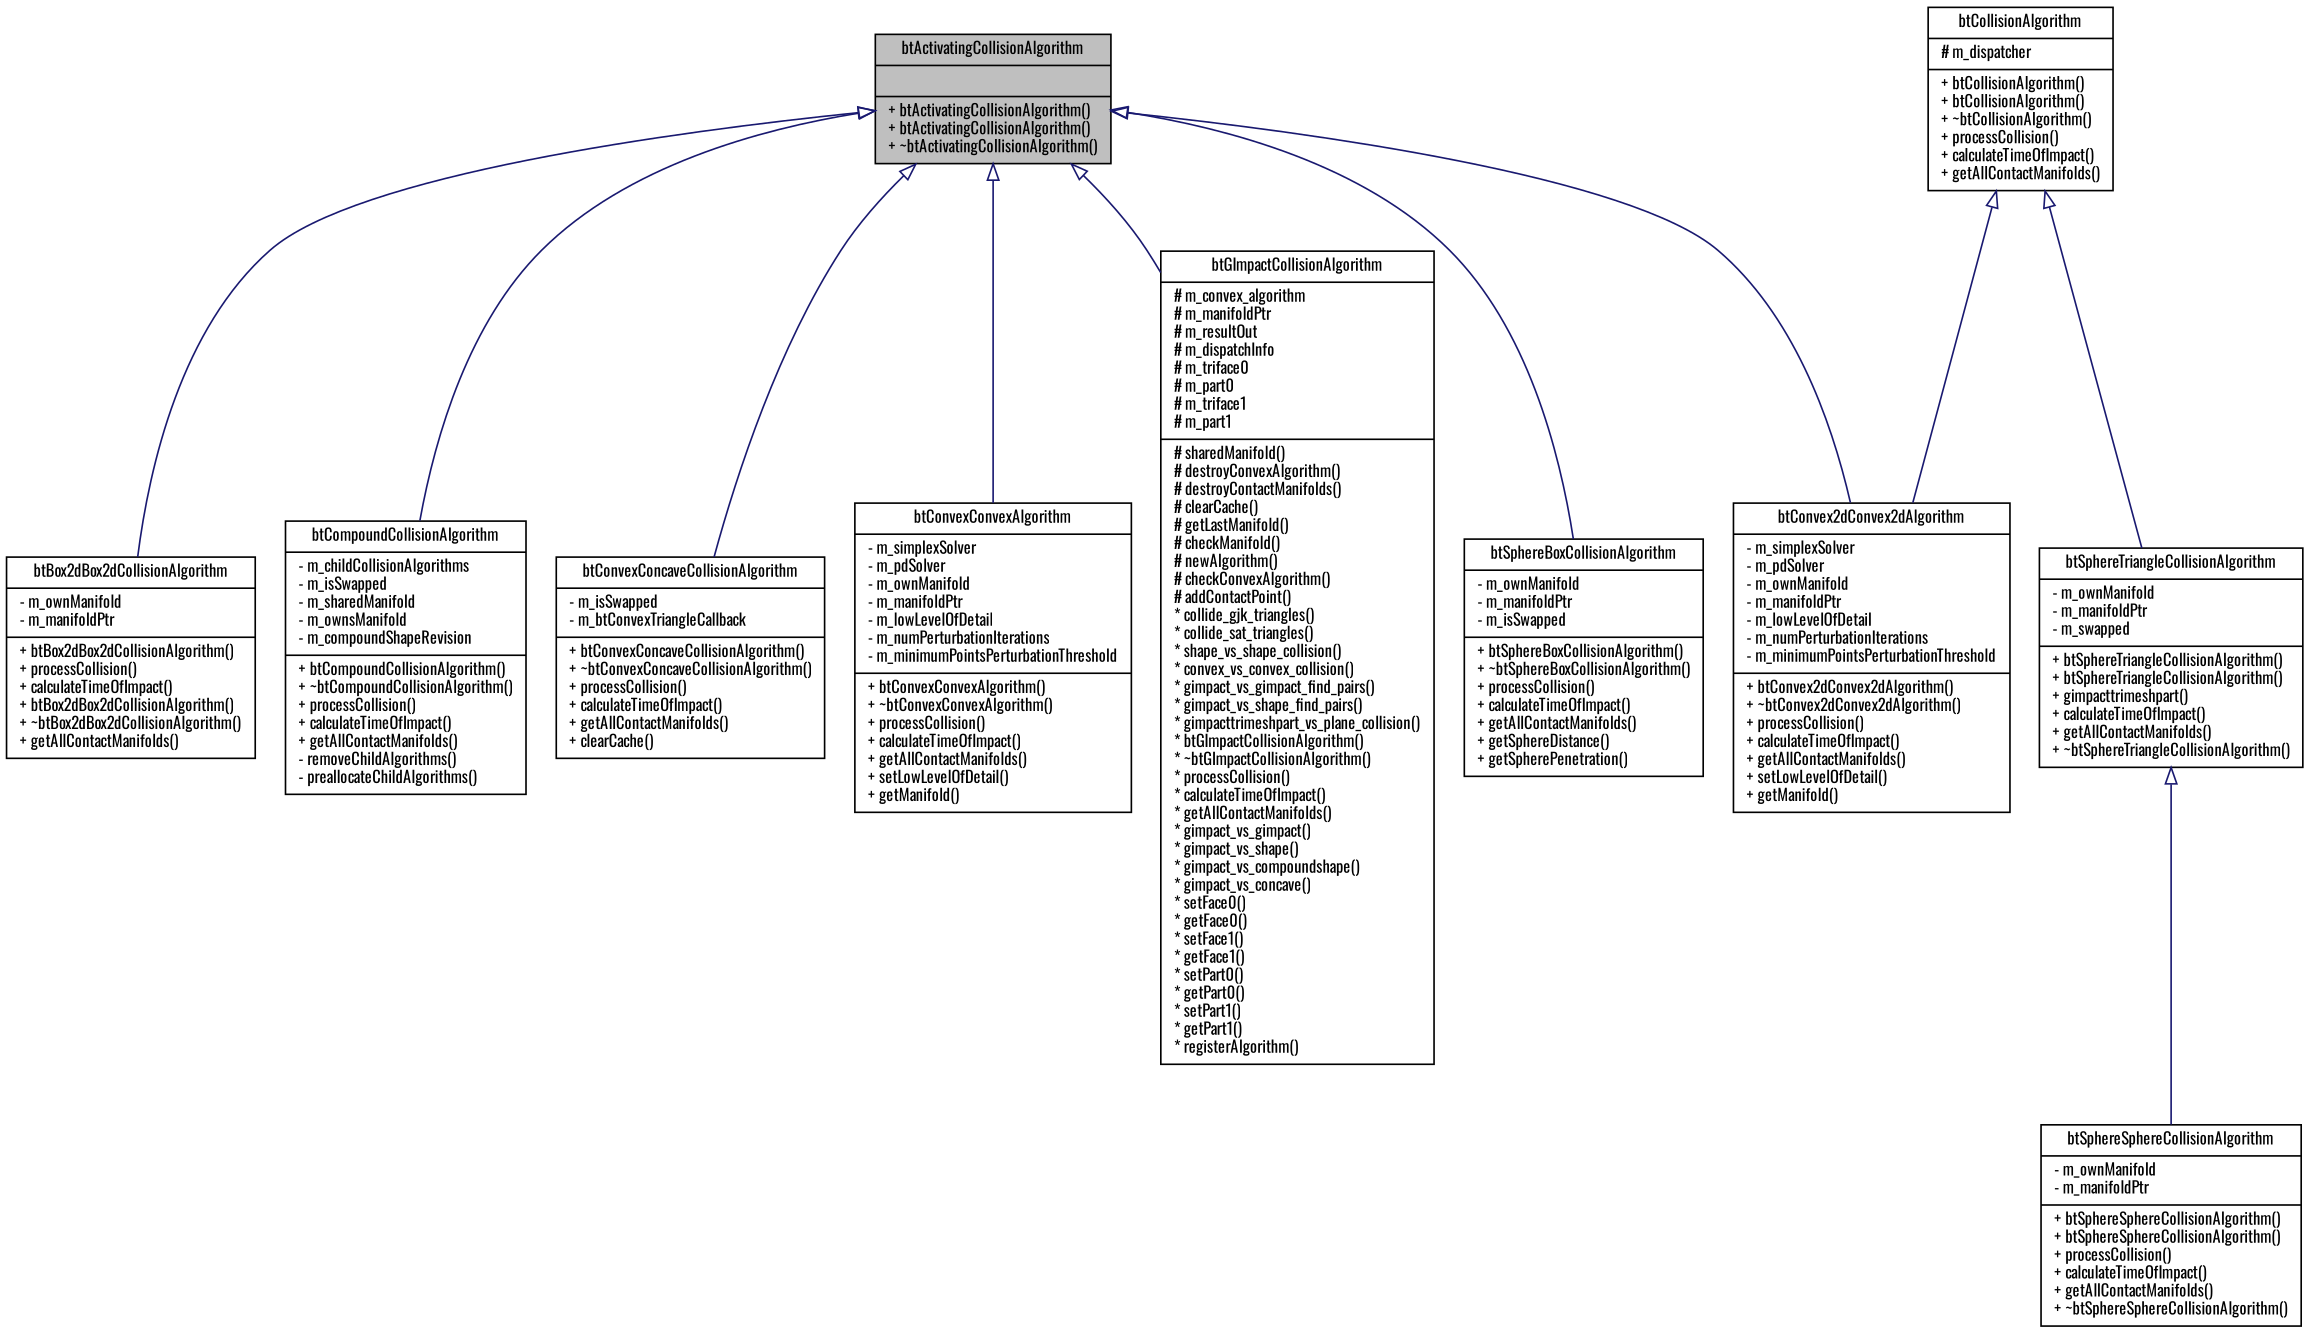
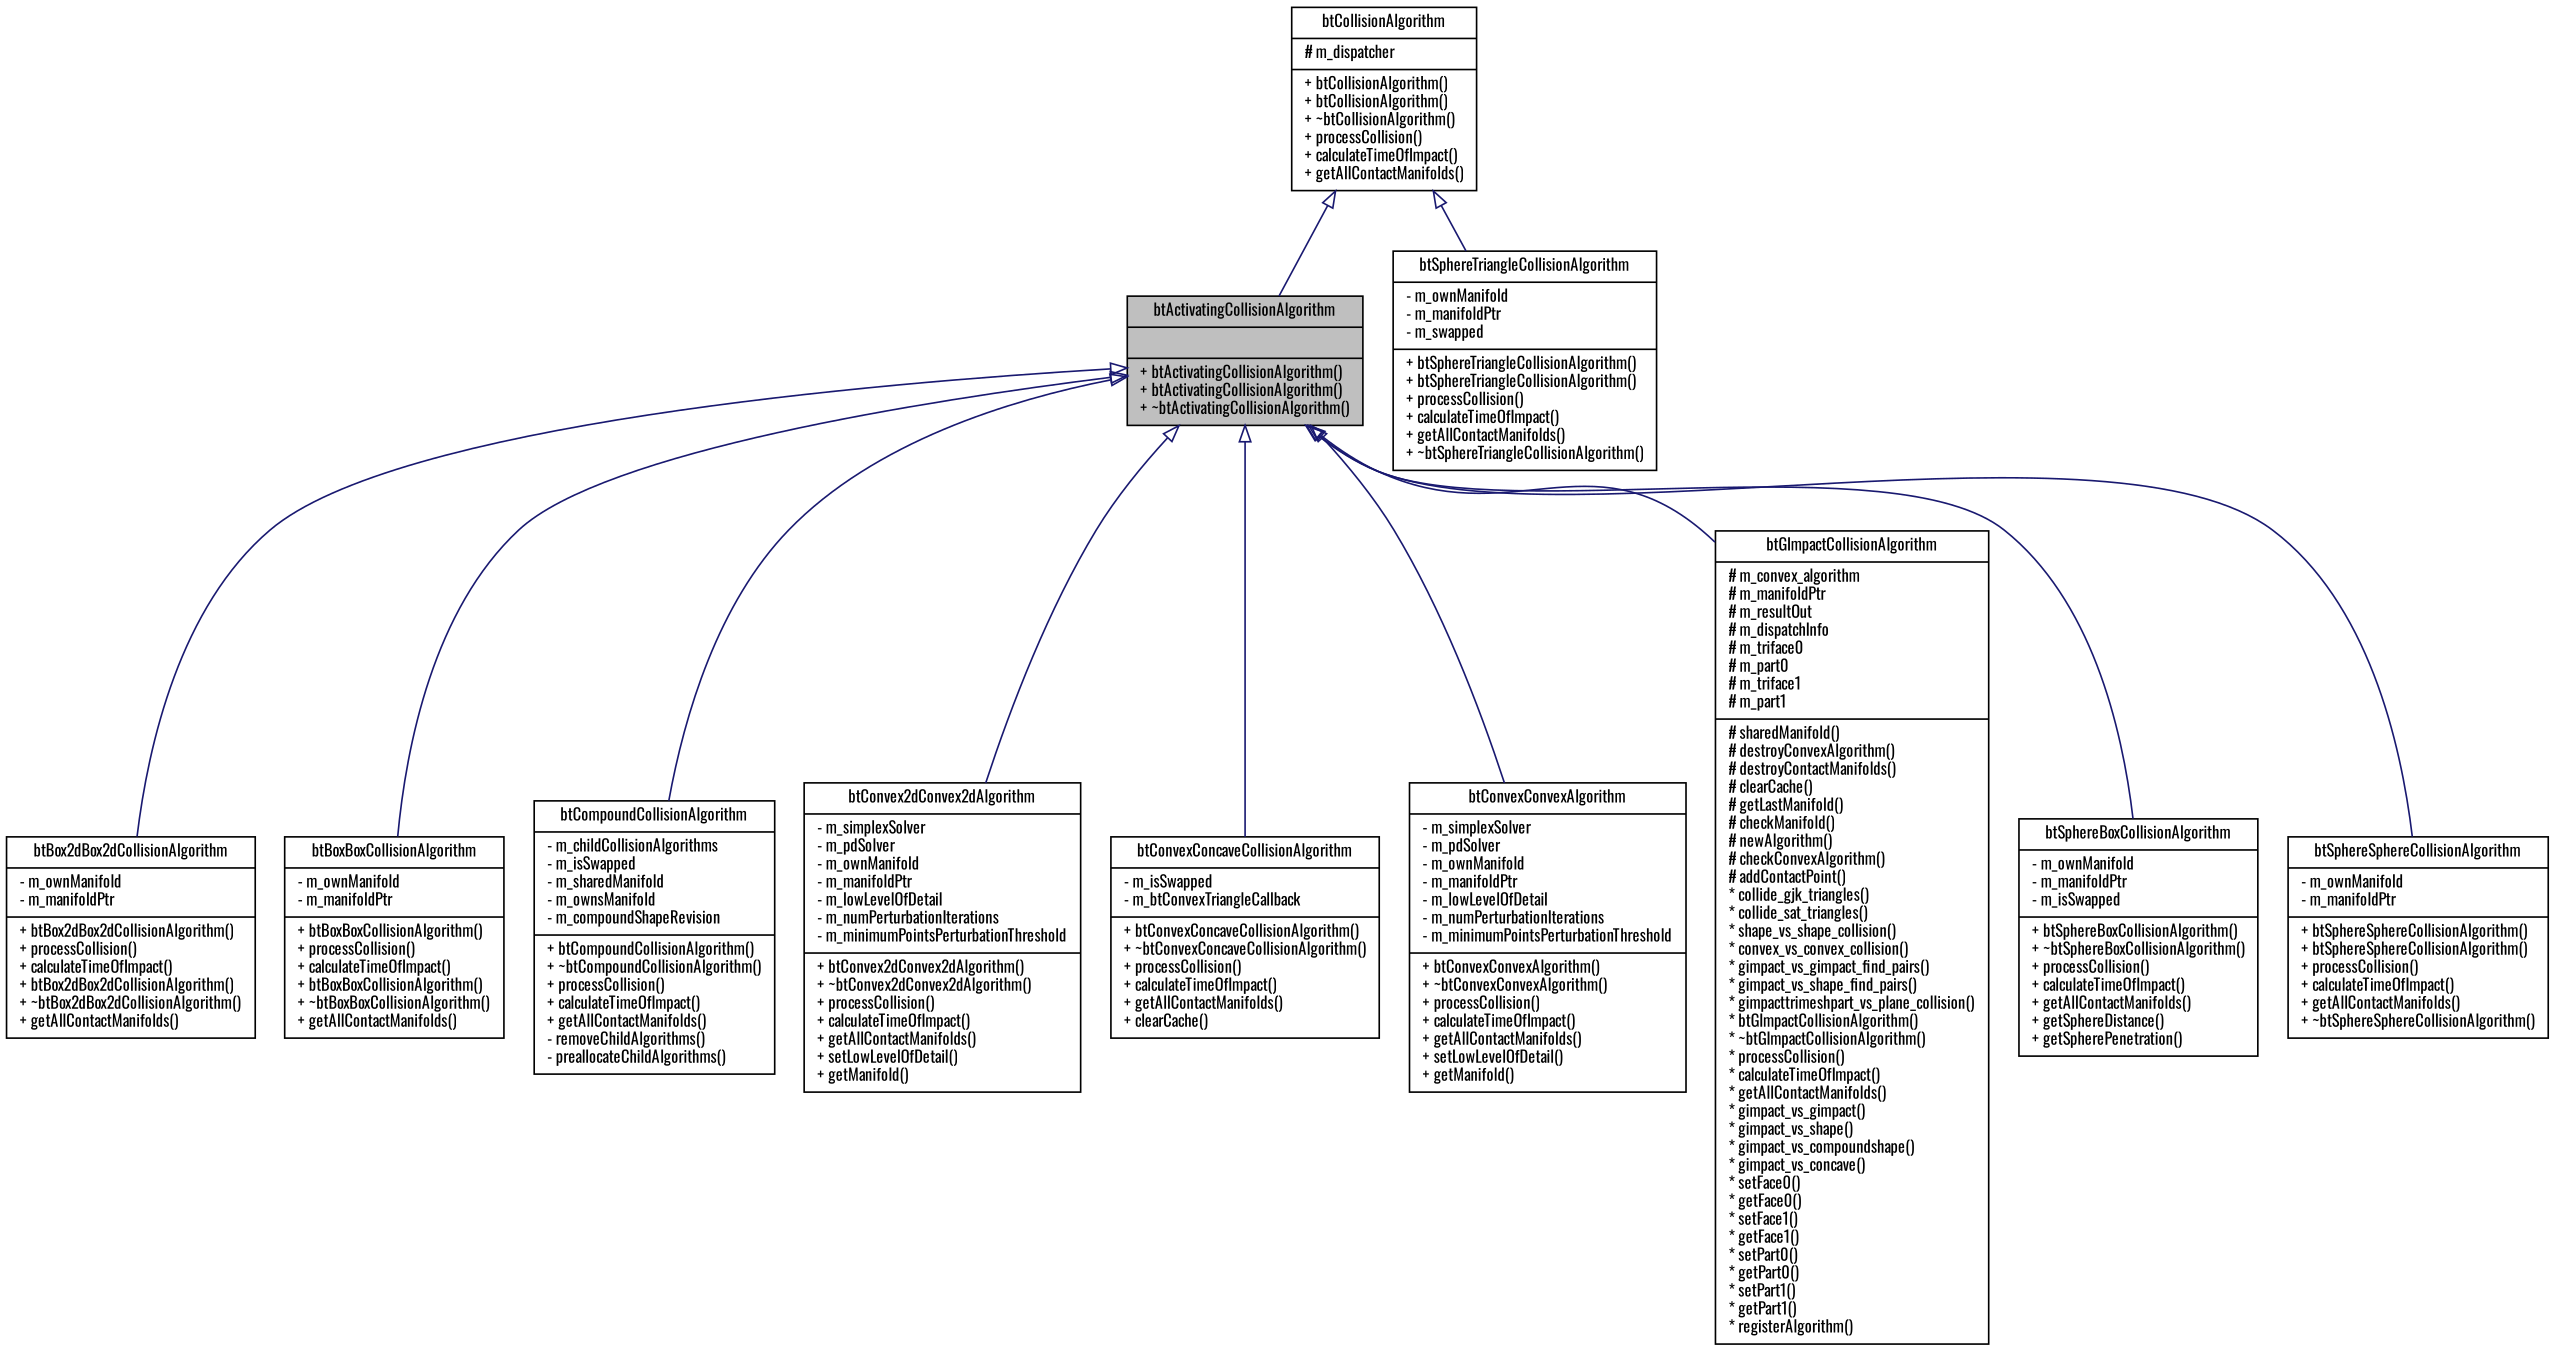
edge "btConvex2dConvex2dAlgorithm" -> "btCollisionAlgorithm": now "btActivatingCollisionAlgorithm" -> "btCollisionAlgorithm"
node "btSphereTriangleCollisionAlgorithm": text "+ gimpacttrimeshpart()" -> "+ processCollision()"
node "btBoxBoxCollisionAlgorithm": added
edge "btSphereSphereCollisionAlgorithm" -> "btSphereTriangleCollisionAlgorithm": now "btSphereSphereCollisionAlgorithm" -> "btActivatingCollisionAlgorithm"
